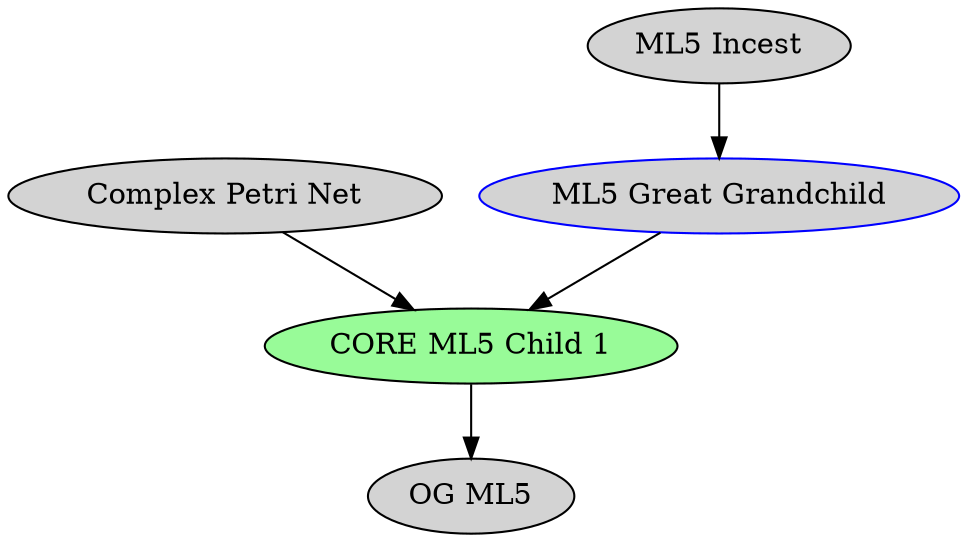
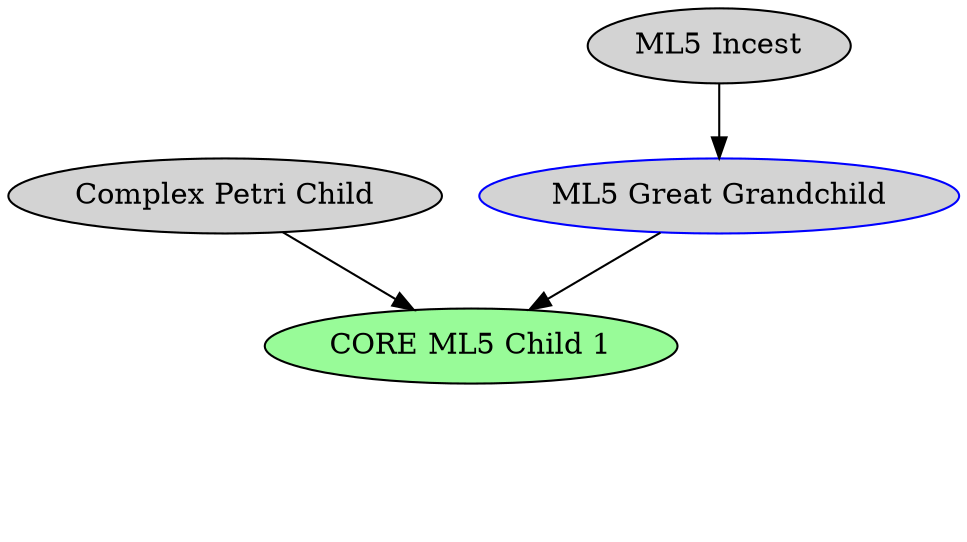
node "Complex Petri Net": label "Complex Petri Net" -> "Complex Petri Child"
node "OG ML5": removed
